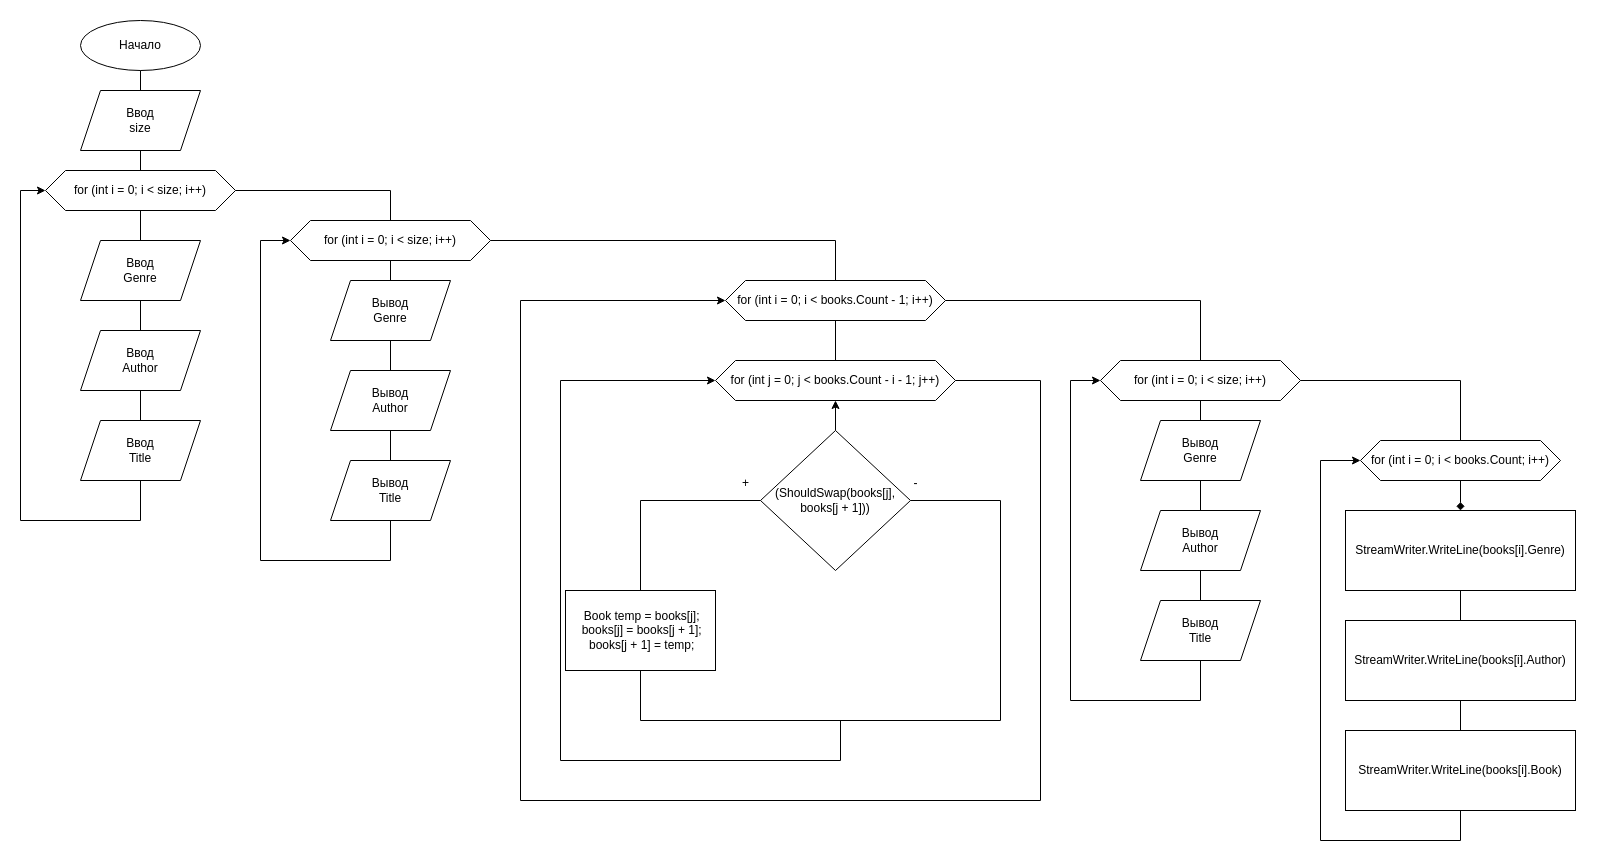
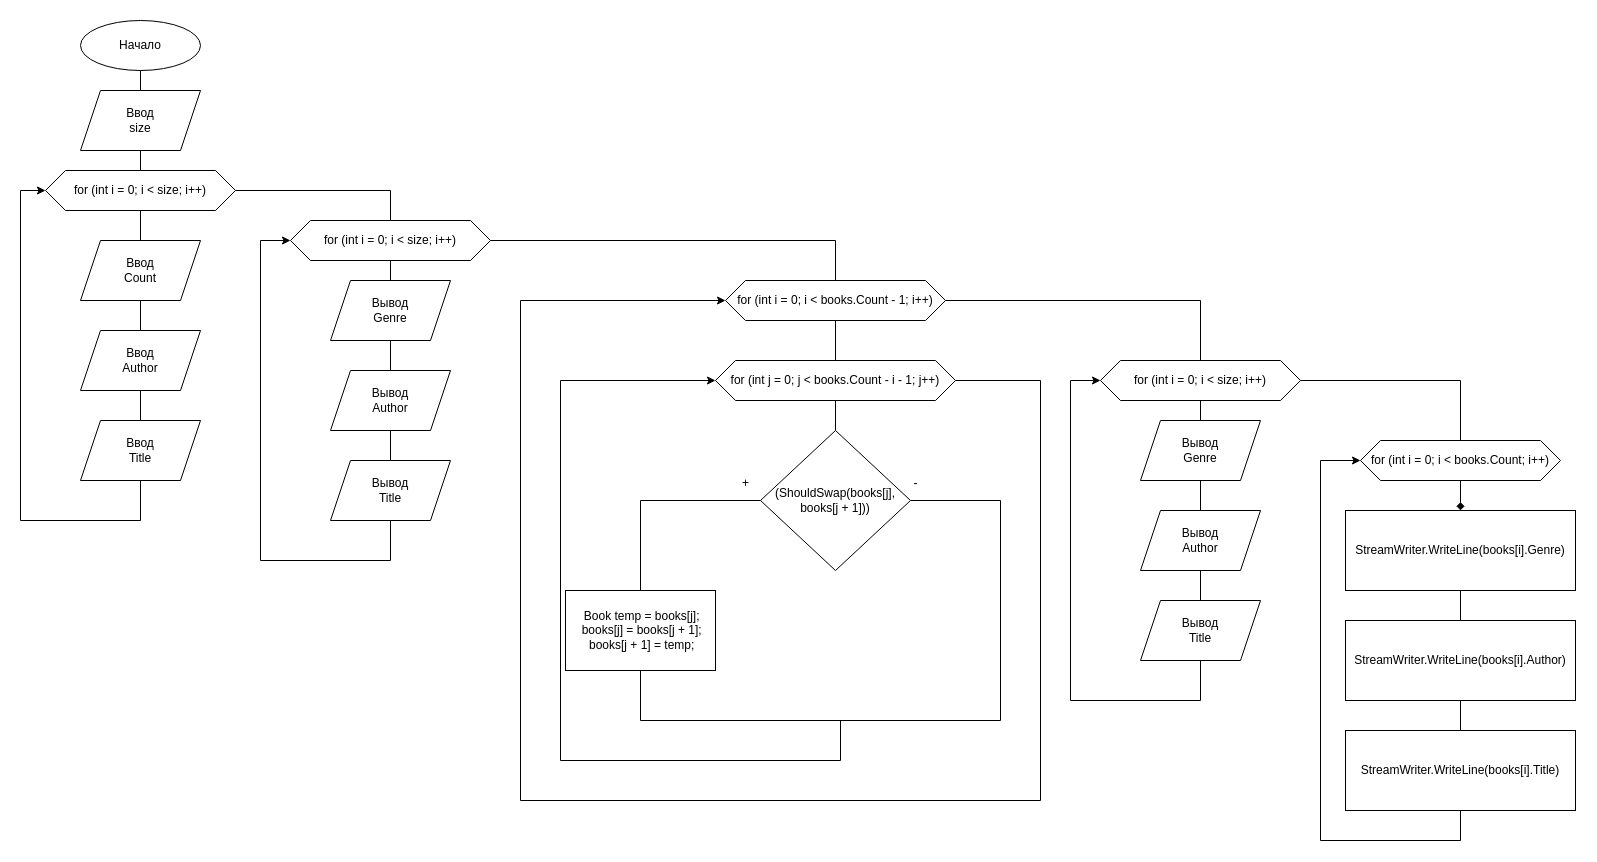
node "Ввод Genre": label "Ввод Genre" -> "Ввод Count"
edge "(ShouldSwap(books[j], books[j + 1]))" -> "for (int j = 0; j < books.Count - i - 1; j++)": arrowhead classic -> none
node "StreamWriter.WriteLine(books[i].Book)": label "StreamWriter.WriteLine(books[i].Book)" -> "StreamWriter.WriteLine(books[i].Title)"
